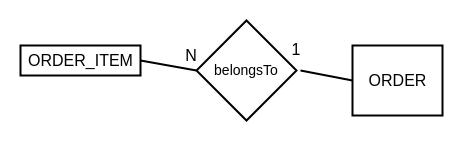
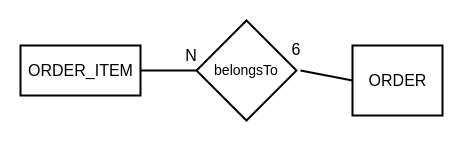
node "1": label "1" -> "6"
node "ORDER_ITEM": size 120x30 -> 120x50
